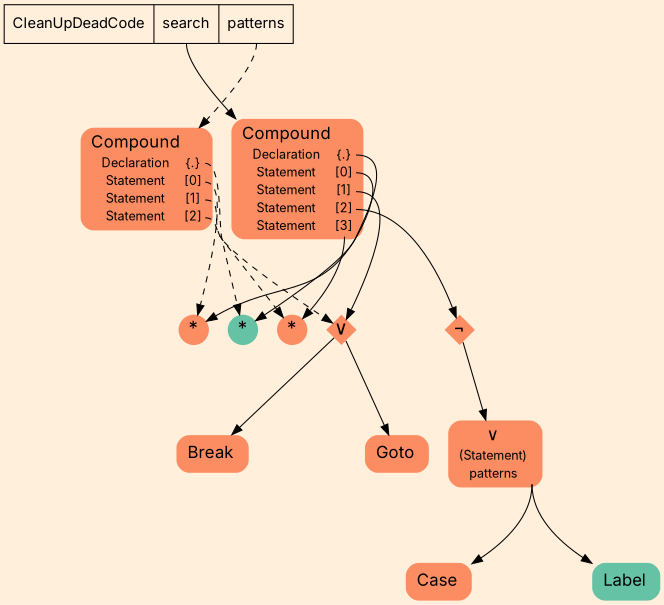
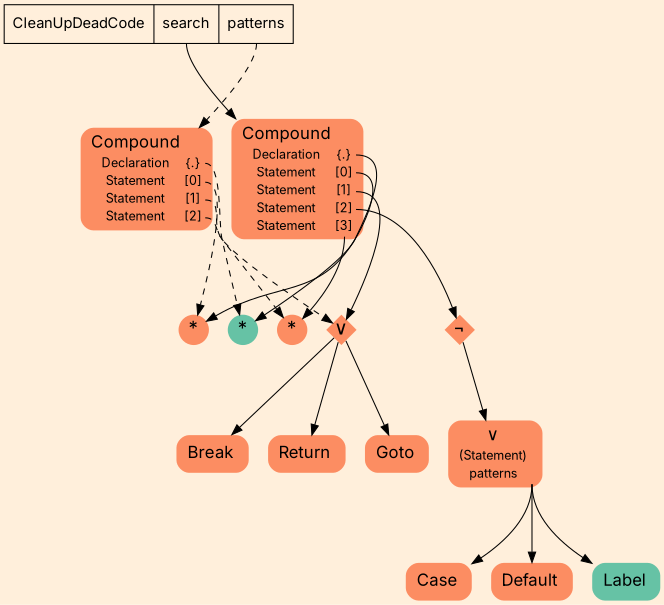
node "Return": added
node "Default": added
